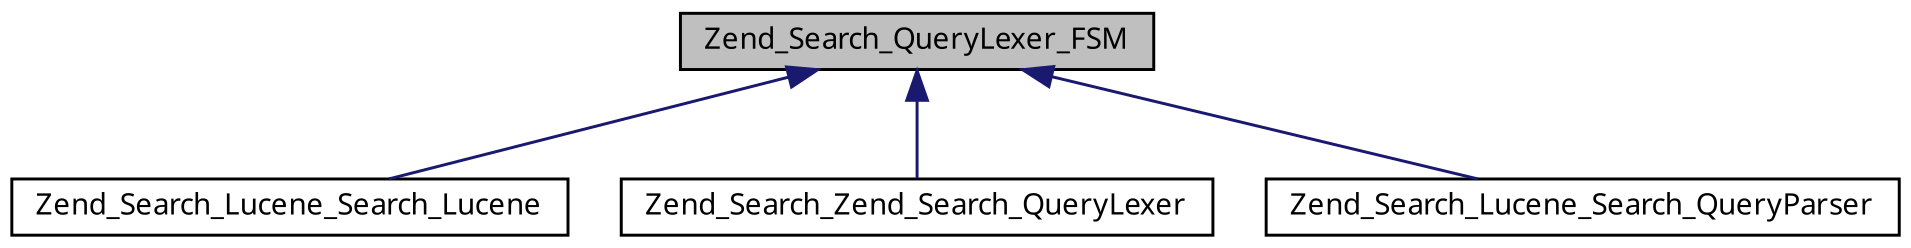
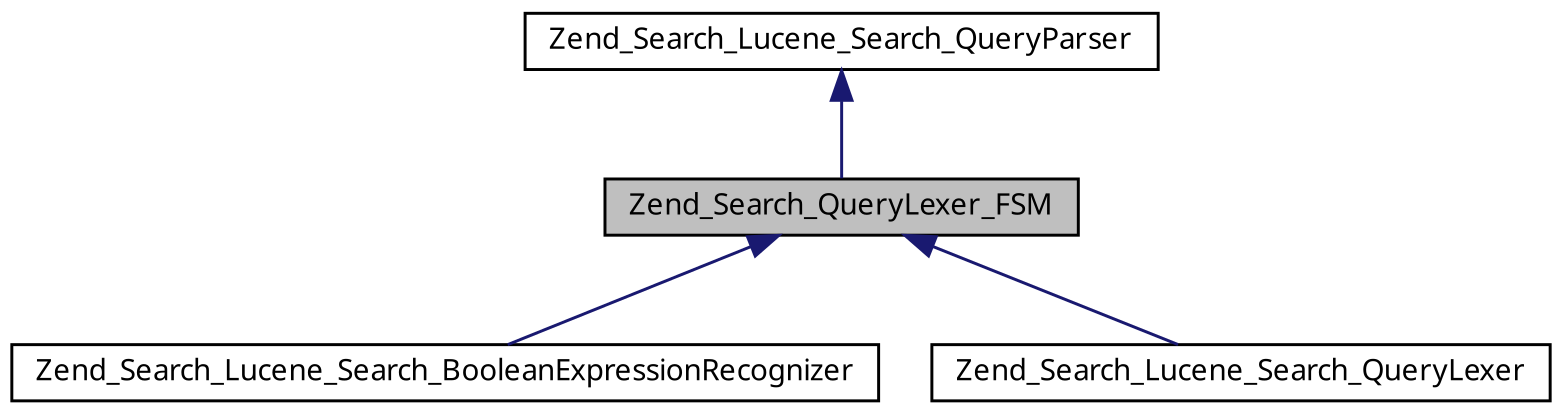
edge "Zend_Search_Lucene_Search_QueryParser" -> "Zend_Search_QueryLexer_FSM": reversed
node "Zend_Search_Lucene_Search_Lucene": label "Zend_Search_Lucene_Search_Lucene" -> "Zend_Search_Lucene_Search_BooleanExpressionRecognizer"
node "Zend_Search_Zend_Search_QueryLexer": label "Zend_Search_Zend_Search_QueryLexer" -> "Zend_Search_Lucene_Search_QueryLexer"
